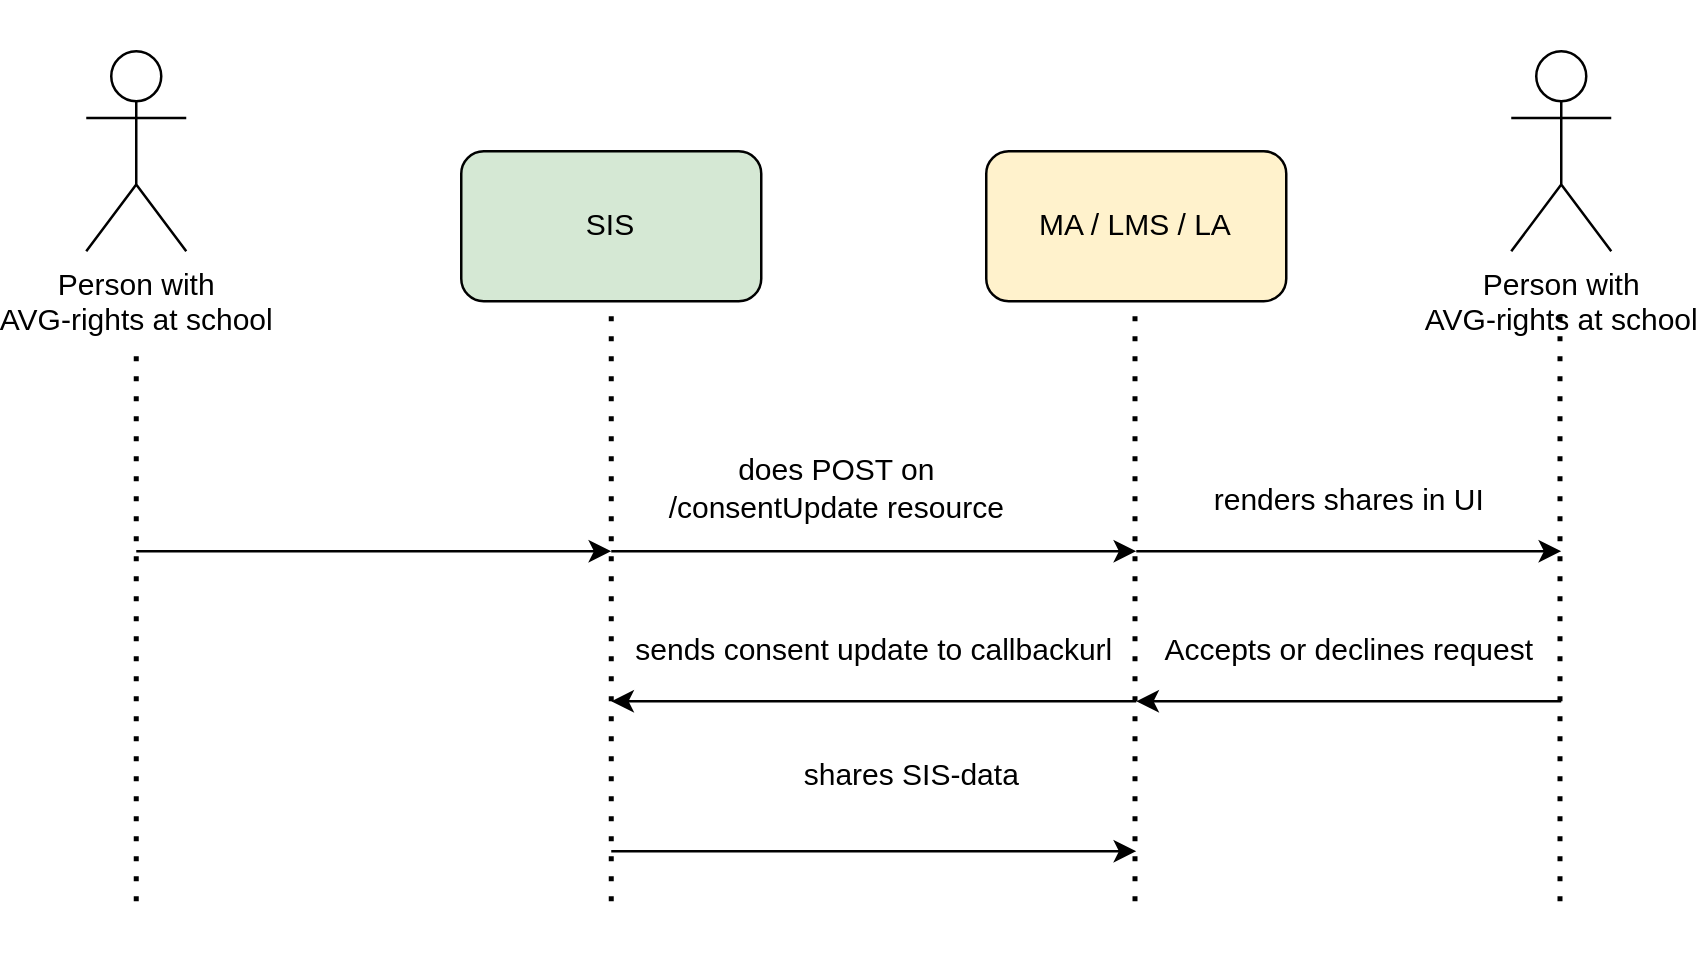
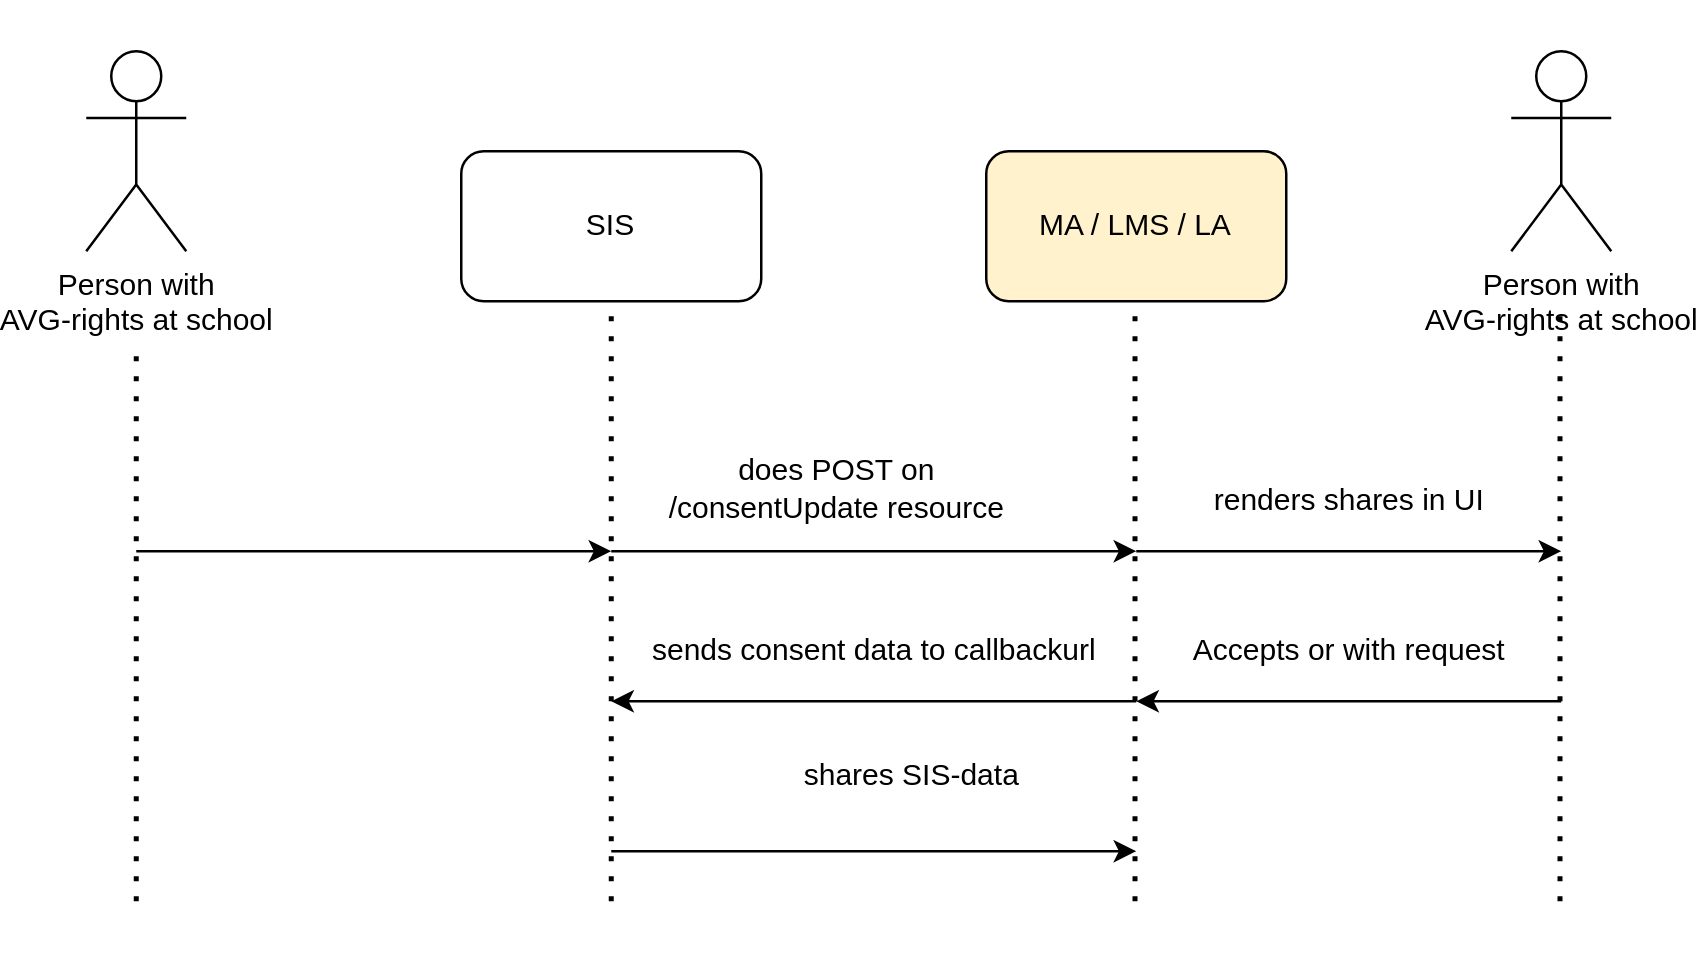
node "SIS": fillcolor #d5e8d4 -> #ffffff
node "sends consent update to callbackurl": label "sends consent update to callbackurl" -> "sends consent data to callbackurl"
node "Accepts or declines request": label "Accepts or declines request" -> "Accepts or with request"
